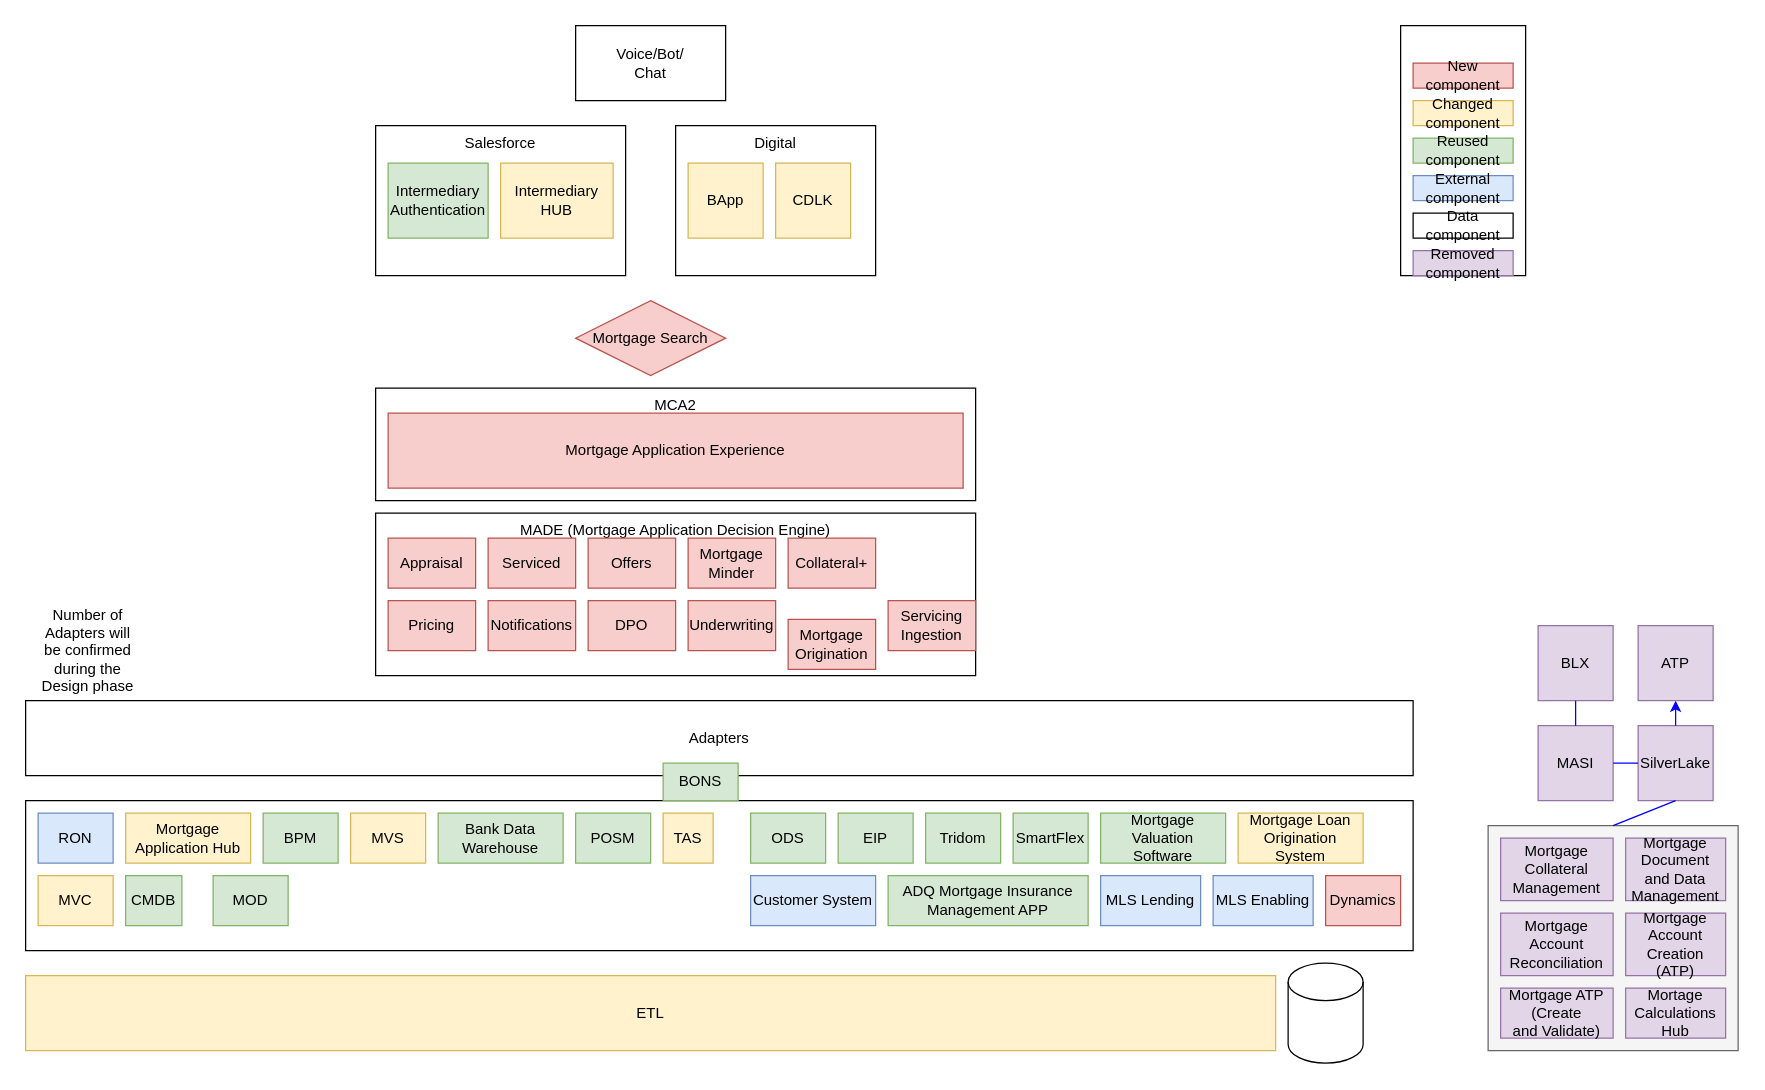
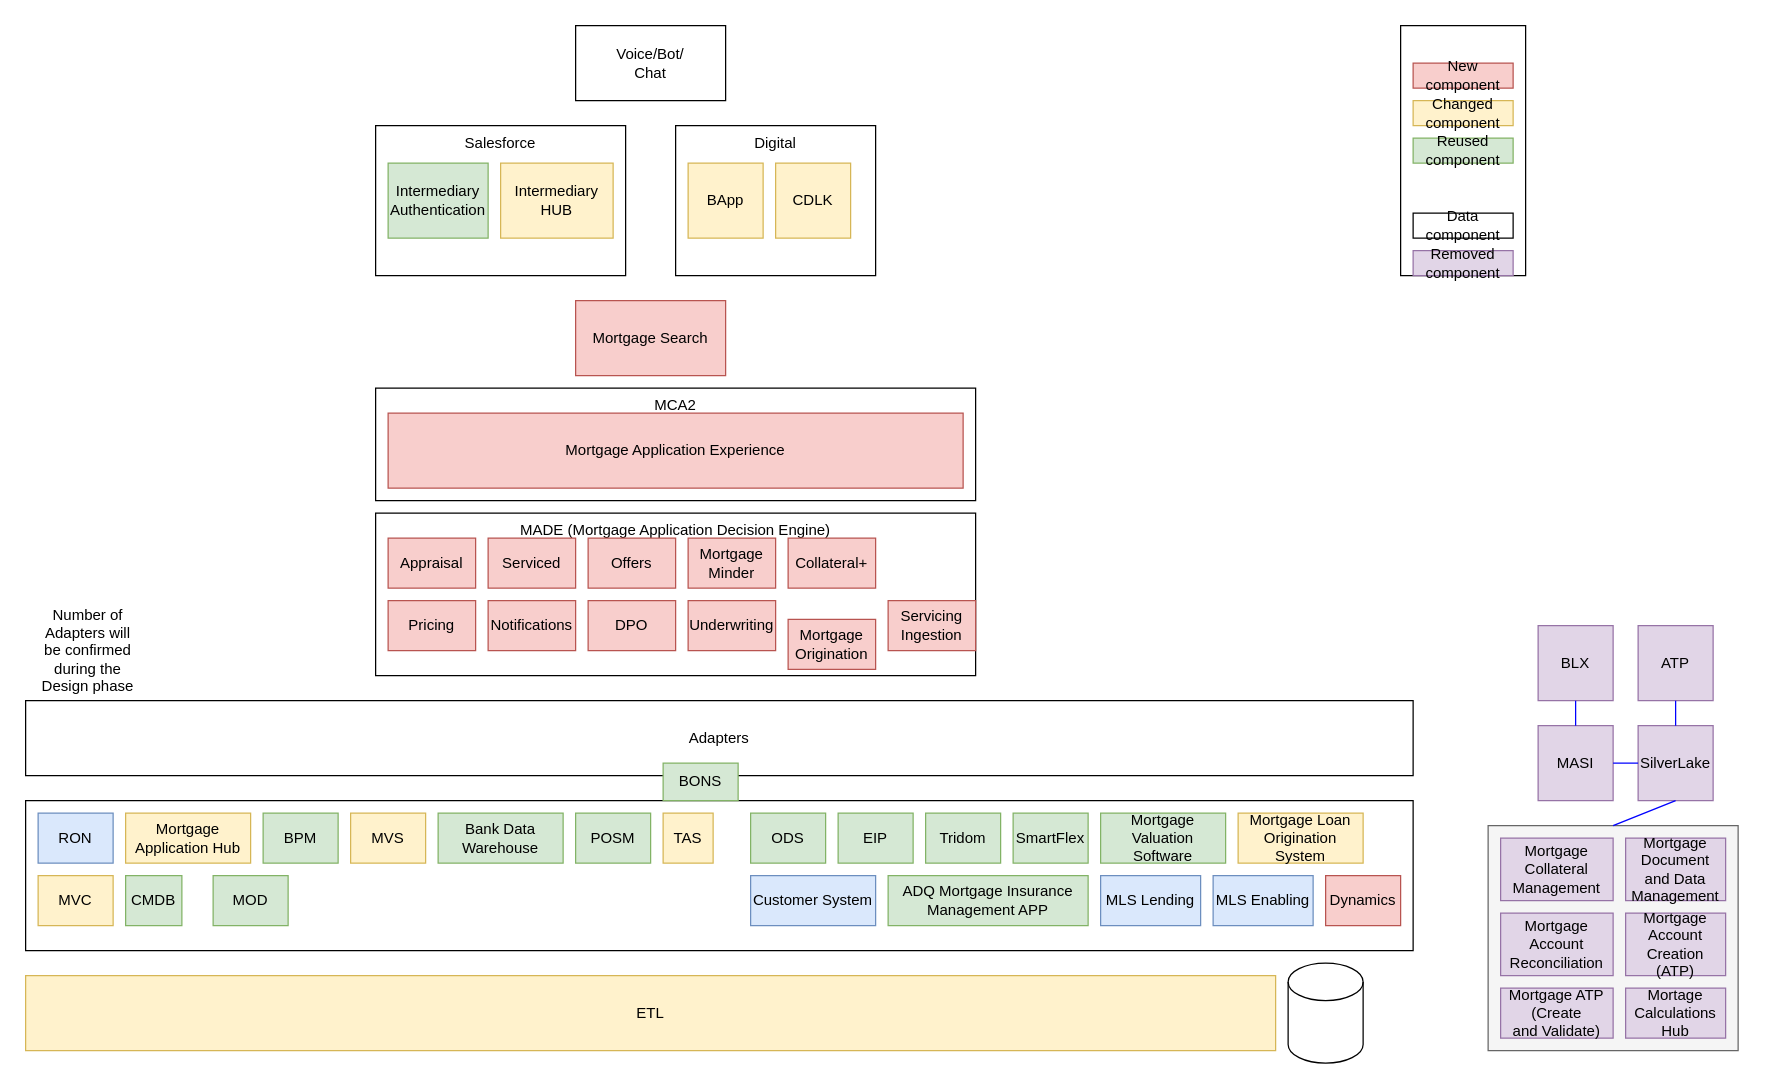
node "External component": removed
node "Mortgage Search": shape diamond -> rectangle
edge "SilverLake" -> "ATP": arrowhead classic -> none
